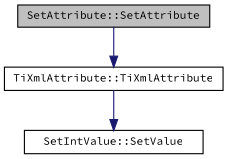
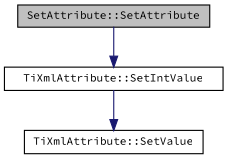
node "TiXmlAttribute::TiXmlAttribute": label "TiXmlAttribute::TiXmlAttribute" -> "TiXmlAttribute::SetIntValue"
node "SetIntValue::SetValue": label "SetIntValue::SetValue" -> "TiXmlAttribute::SetValue"
